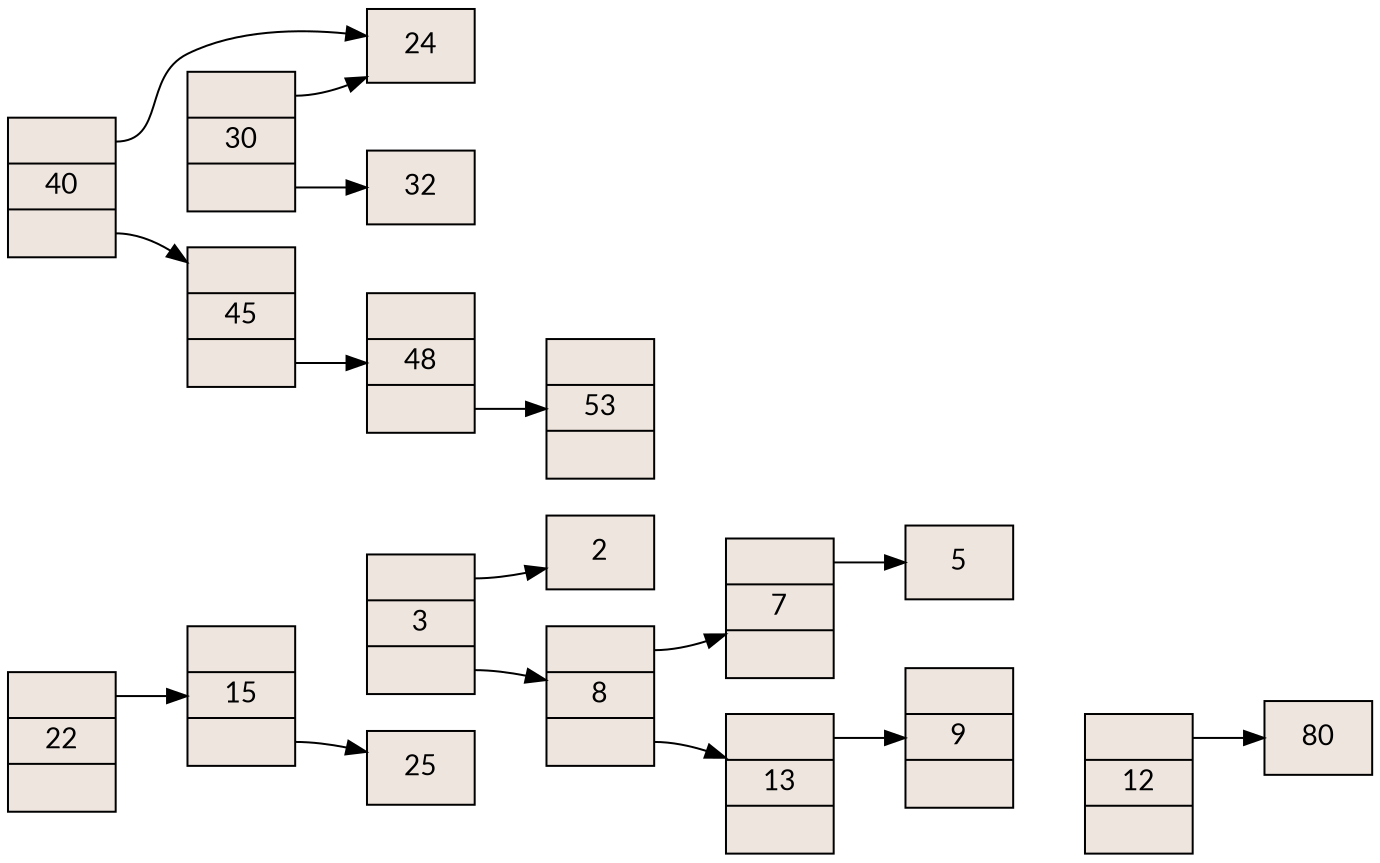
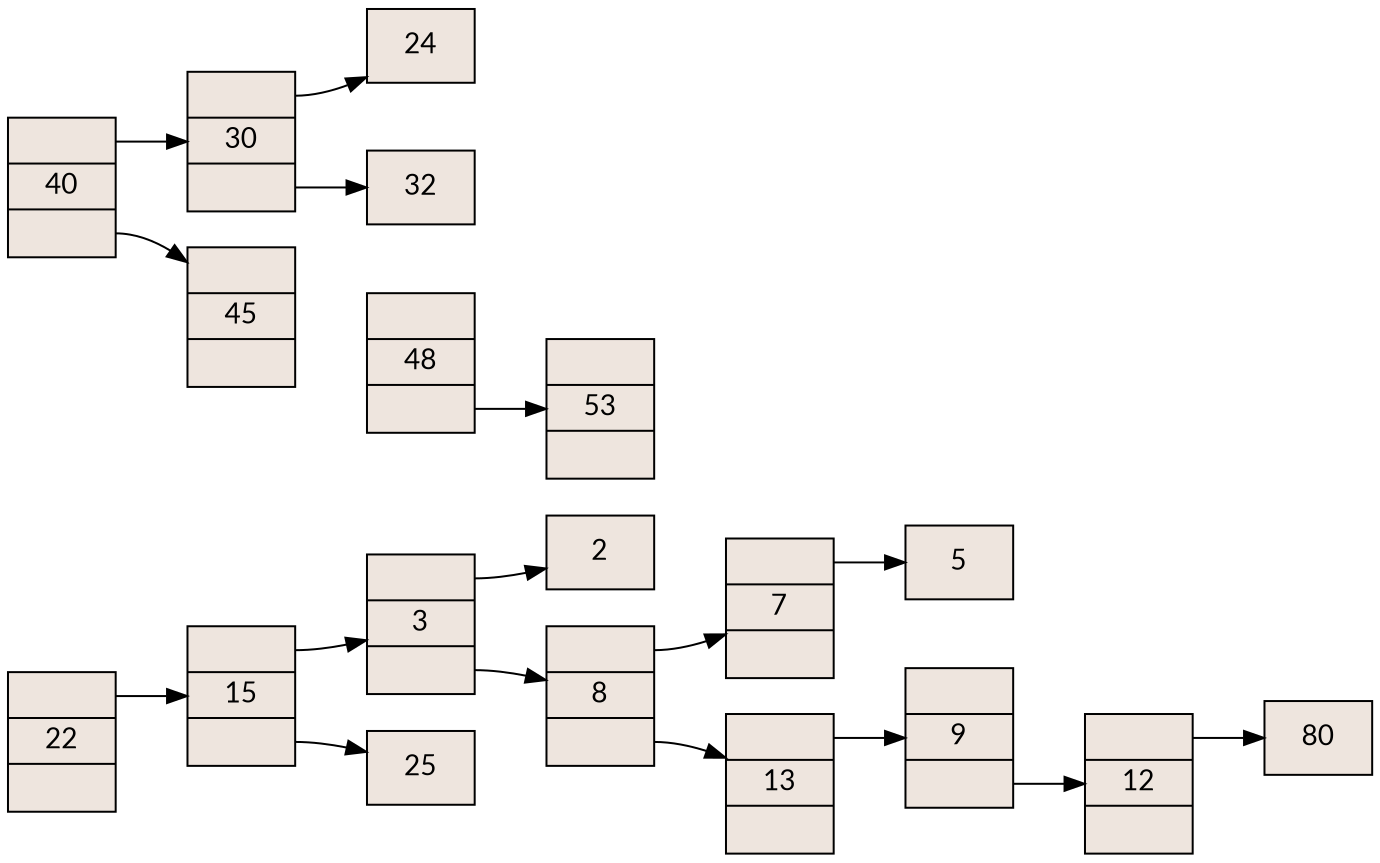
edge "40" -> "24": now "40" -> "30"
edge "45" -> "48": removed
edge "15" -> "3": added
edge "9" -> "12": added
